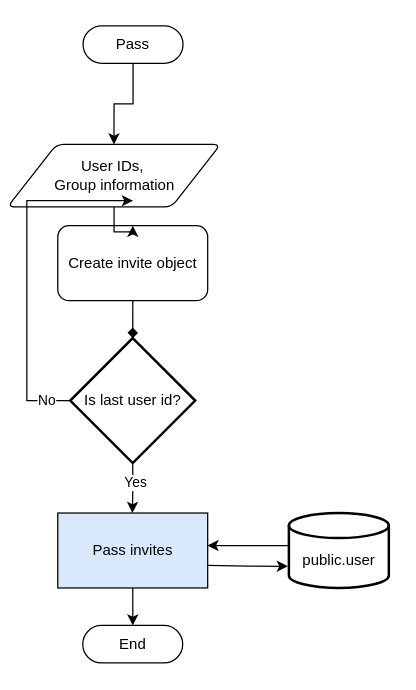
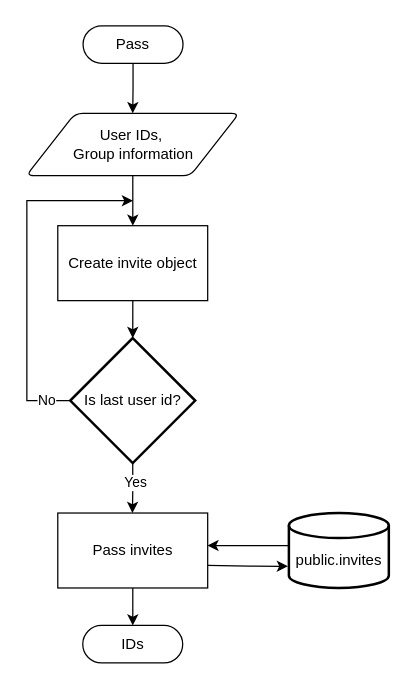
node "User IDs, Group information": moved (114, 176) -> (133, 144)
node "Create invite object": shape rounded rectangle -> rectangle
edge "Create invite object" -> "Is last user id?": arrowhead diamond -> classic
node "Pass invites": fillcolor #dae8fc -> #ffffff
node "public.user": label "public.user" -> "public.invites"
node "End": label "End" -> "IDs"
